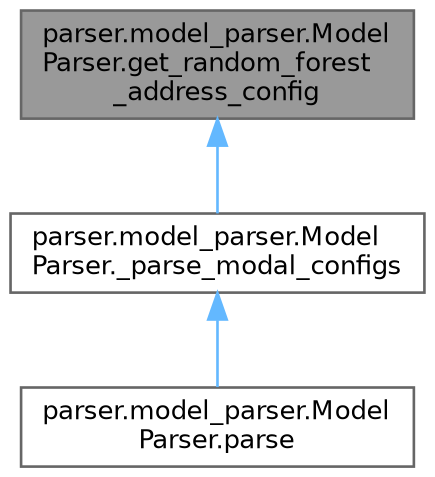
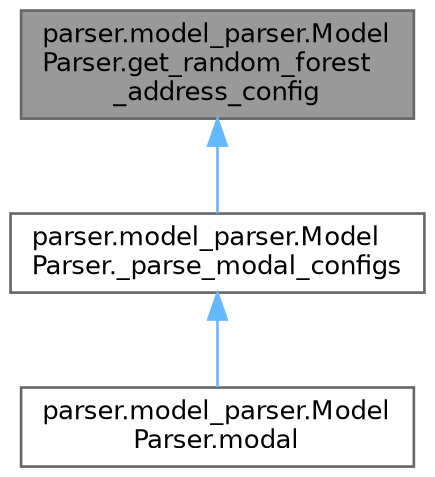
node "parser.model_parser.Model Parser.parse": label "parser.model_parser.Model Parser.parse" -> "parser.model_parser.Model Parser.modal"
